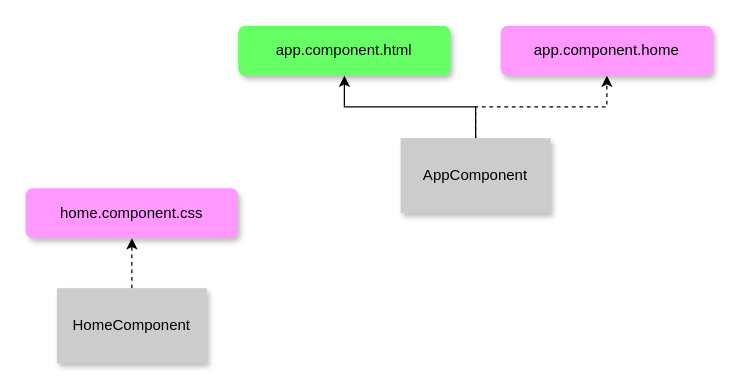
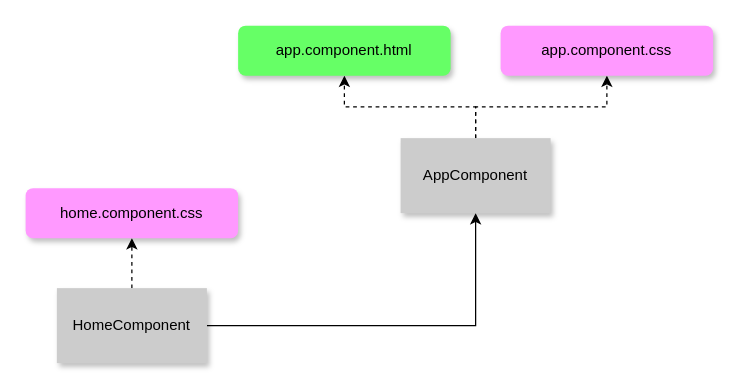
node "app.component.home": label "app.component.home" -> "app.component.css"
edge "AppComponent" -> "app.component.html": style solid -> dashed
edge "HomeComponent" -> "AppComponent": added
